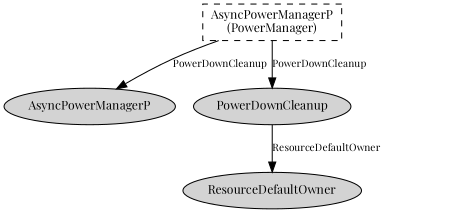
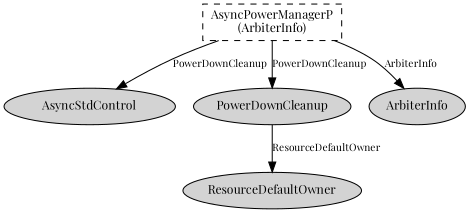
node "AsyncPowerManagerP (PowerManager)": label "AsyncPowerManagerP (PowerManager)" -> "AsyncPowerManagerP (ArbiterInfo)"
node "AsyncPowerManagerP": label "AsyncPowerManagerP" -> "AsyncStdControl"
node "ArbiterInfo": added
